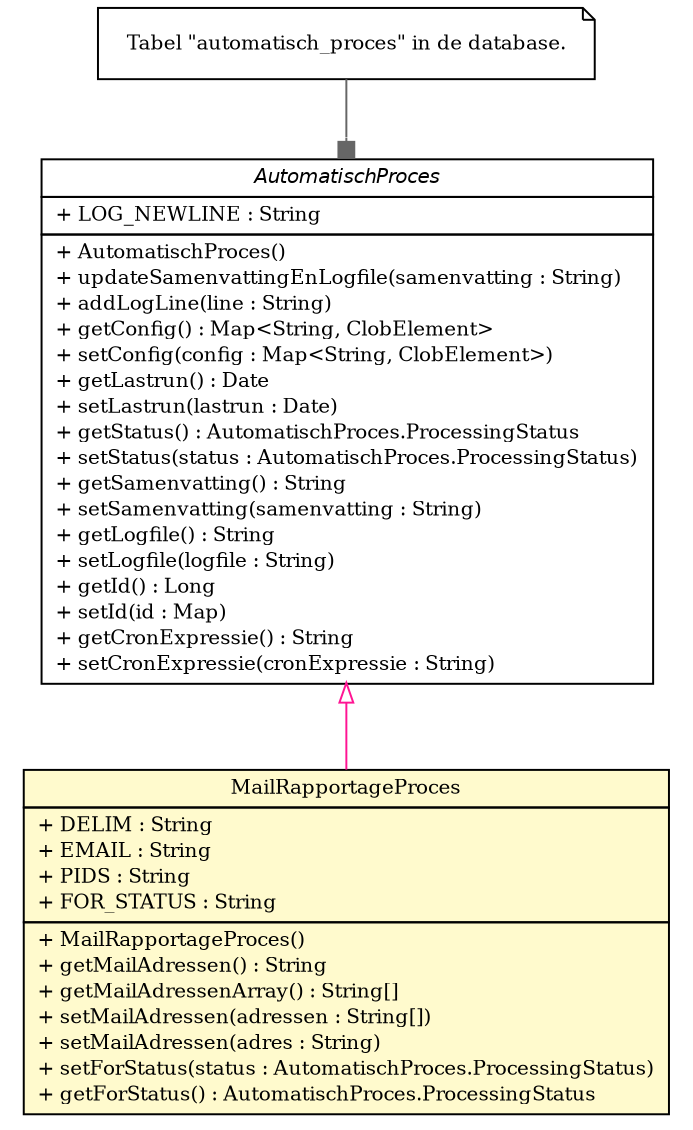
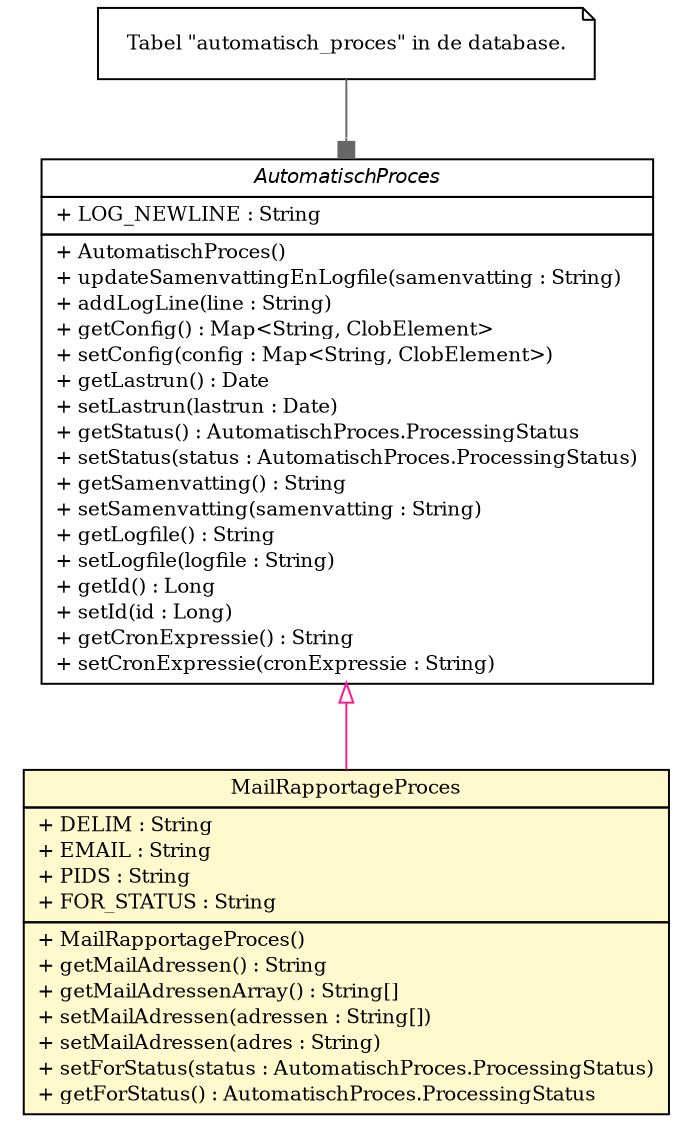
node "AutomatischProces": text "+ setId(id : Map)" -> "+ setId(id : Long)"
